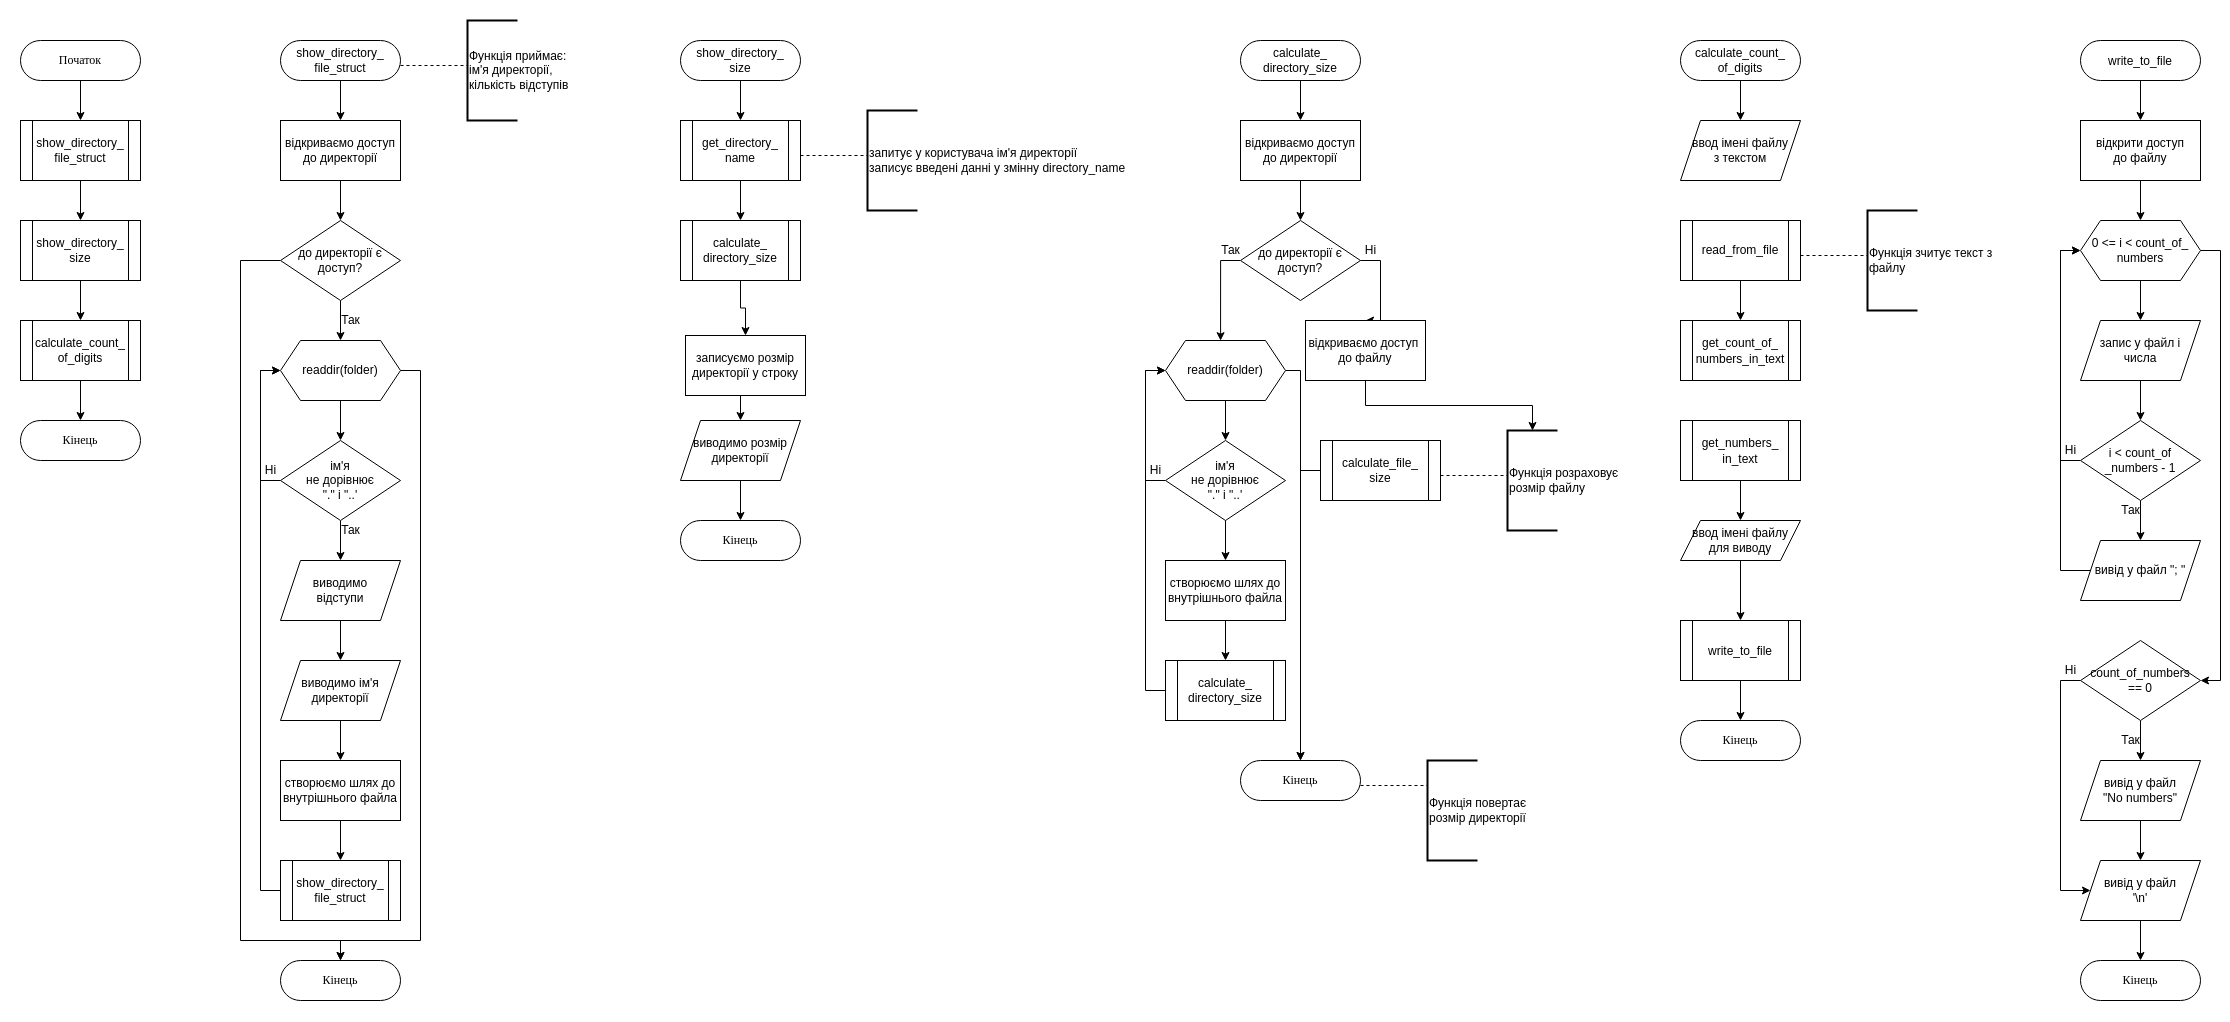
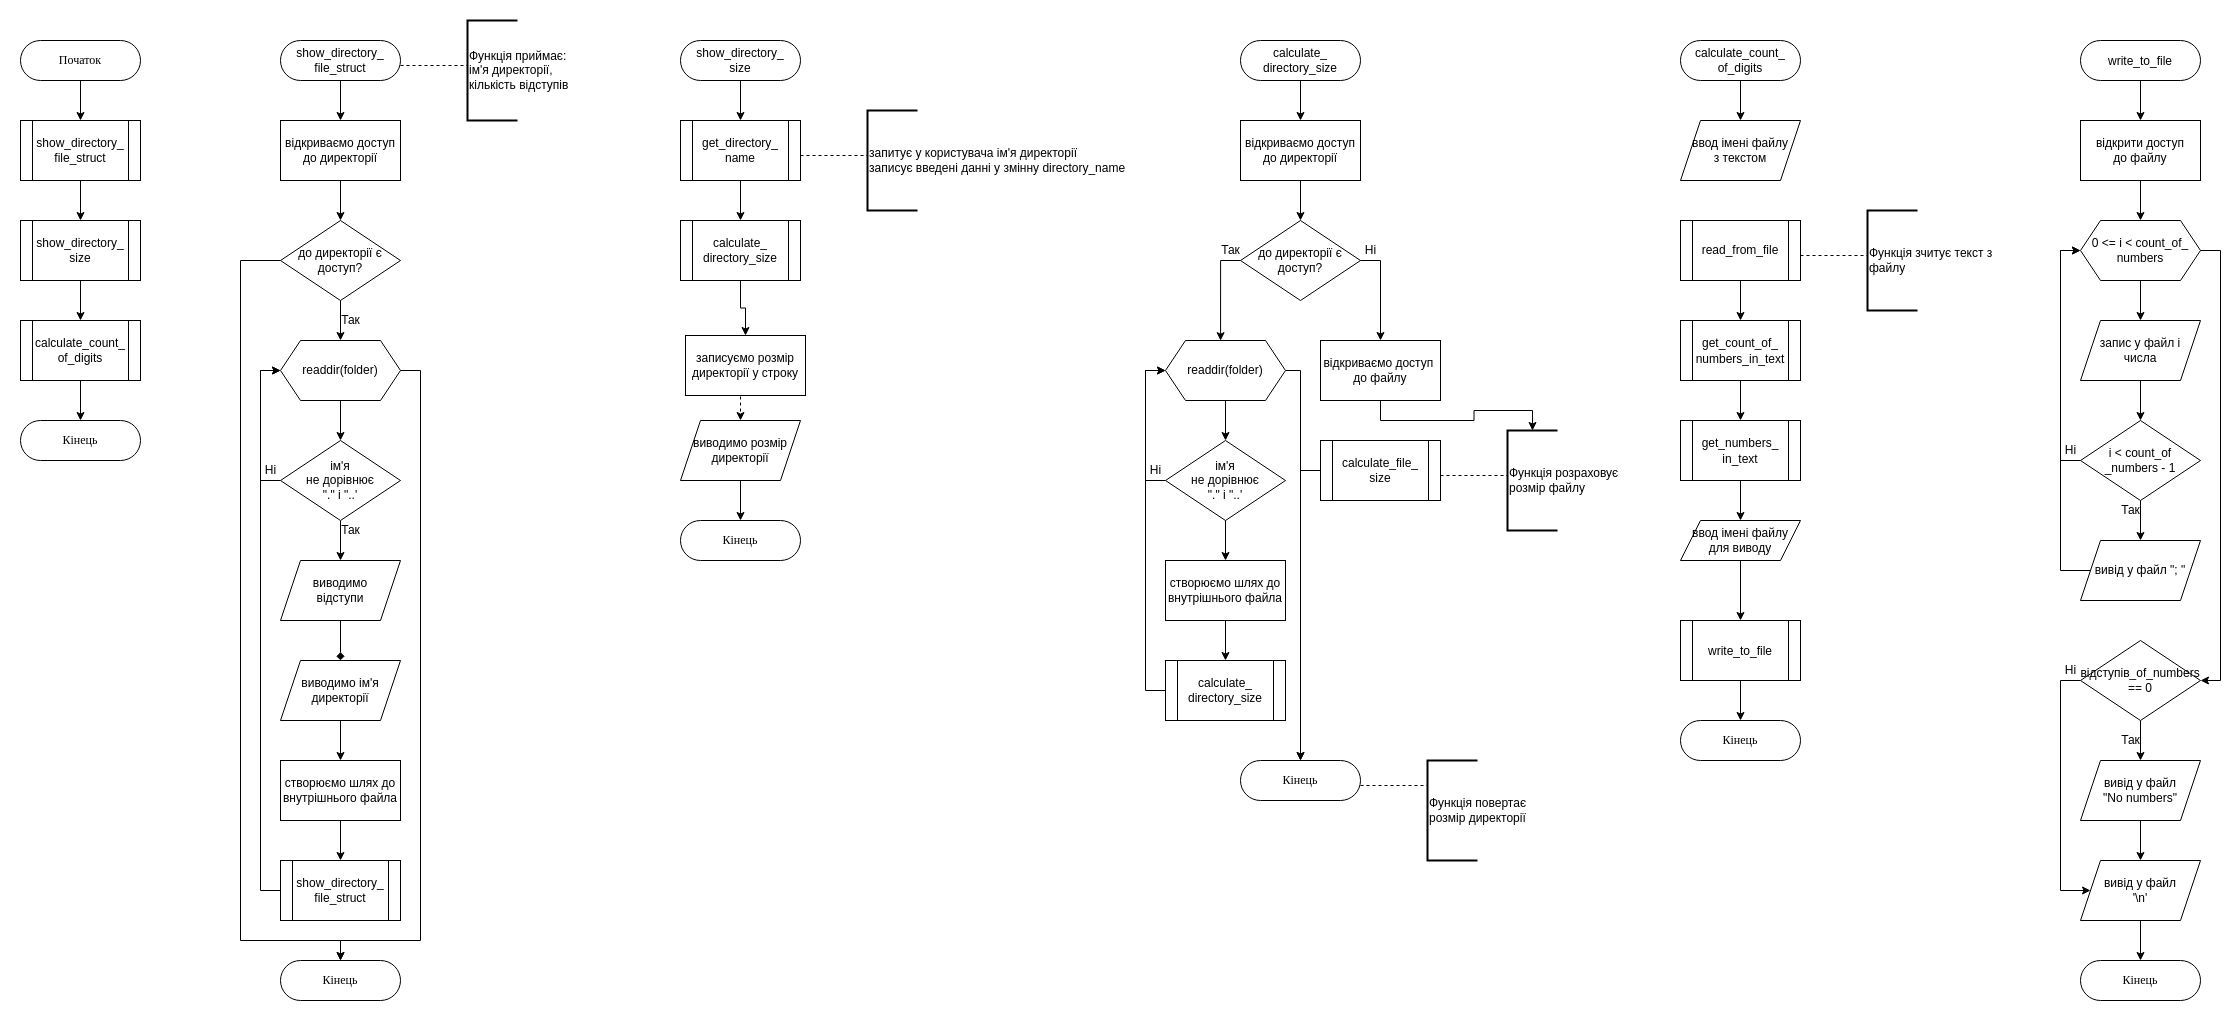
node "відкриваємо доступ до файлу": moved (1366, 351) -> (1381, 371)
edge "get_count_of_ numbers_in_text" -> "get_numbers_ in_text": added
edge "записуємо розмір директорії у строку" -> "виводимо розмір директорії": style solid -> dashed
edge "виводимо відступи" -> "виводимо ім'я директорії": arrowhead classic -> diamond
node "сount_of_numbers == 0": label "сount_of_numbers == 0" -> "відступів_of_numbers == 0"
